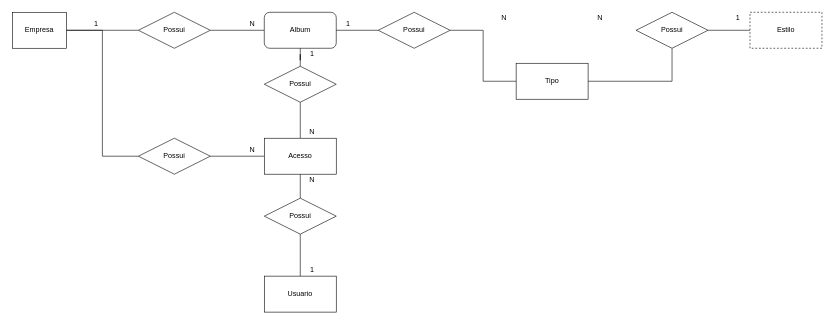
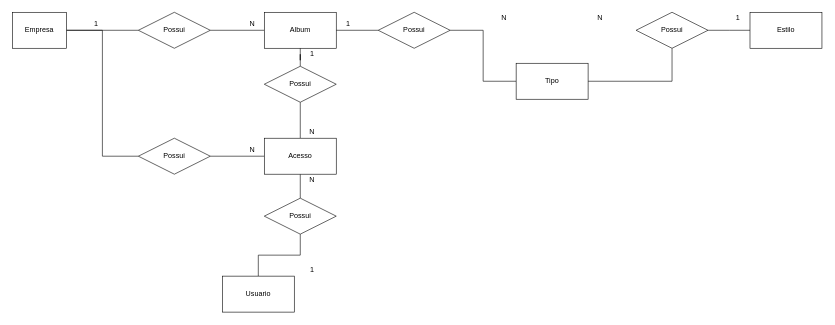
node "Album": shape rounded rectangle -> rectangle
node "Estilo": style dashed -> solid
node "Usuario": moved (300, 294) -> (258, 294)
